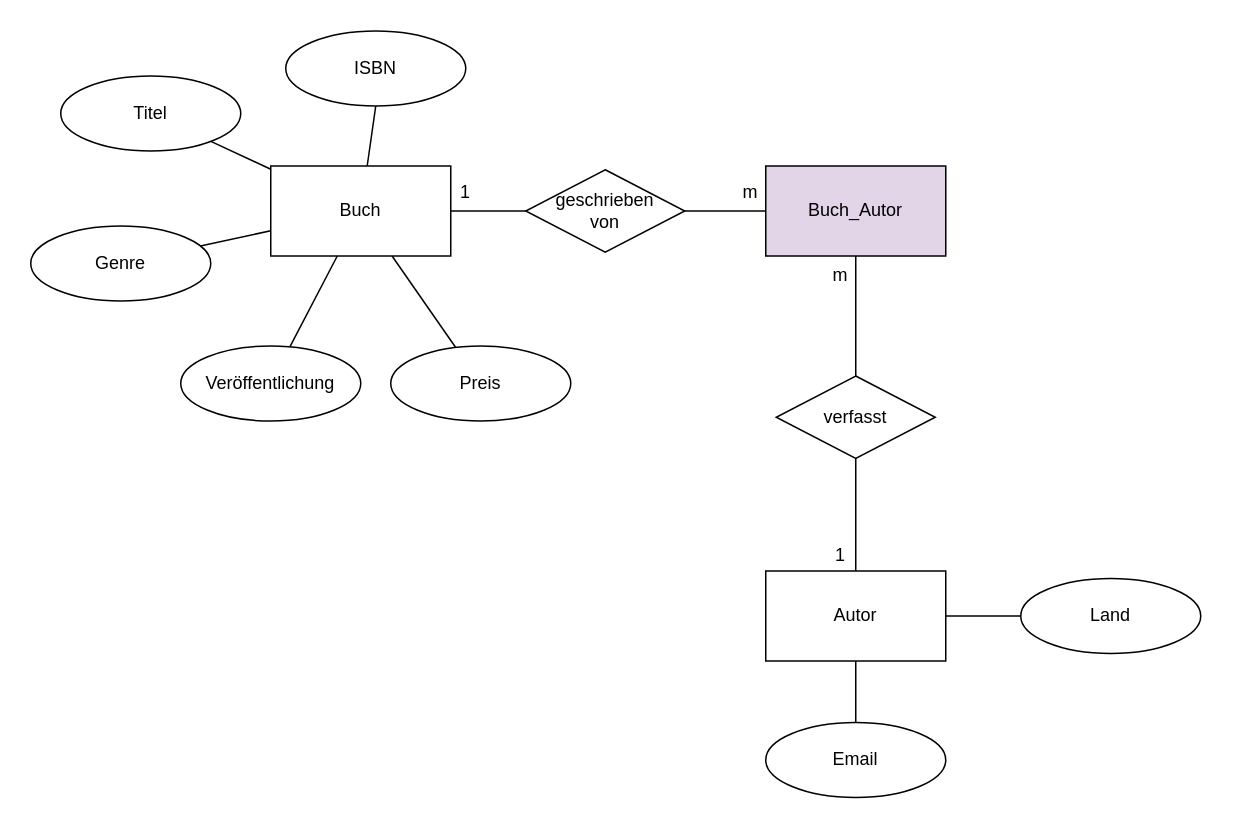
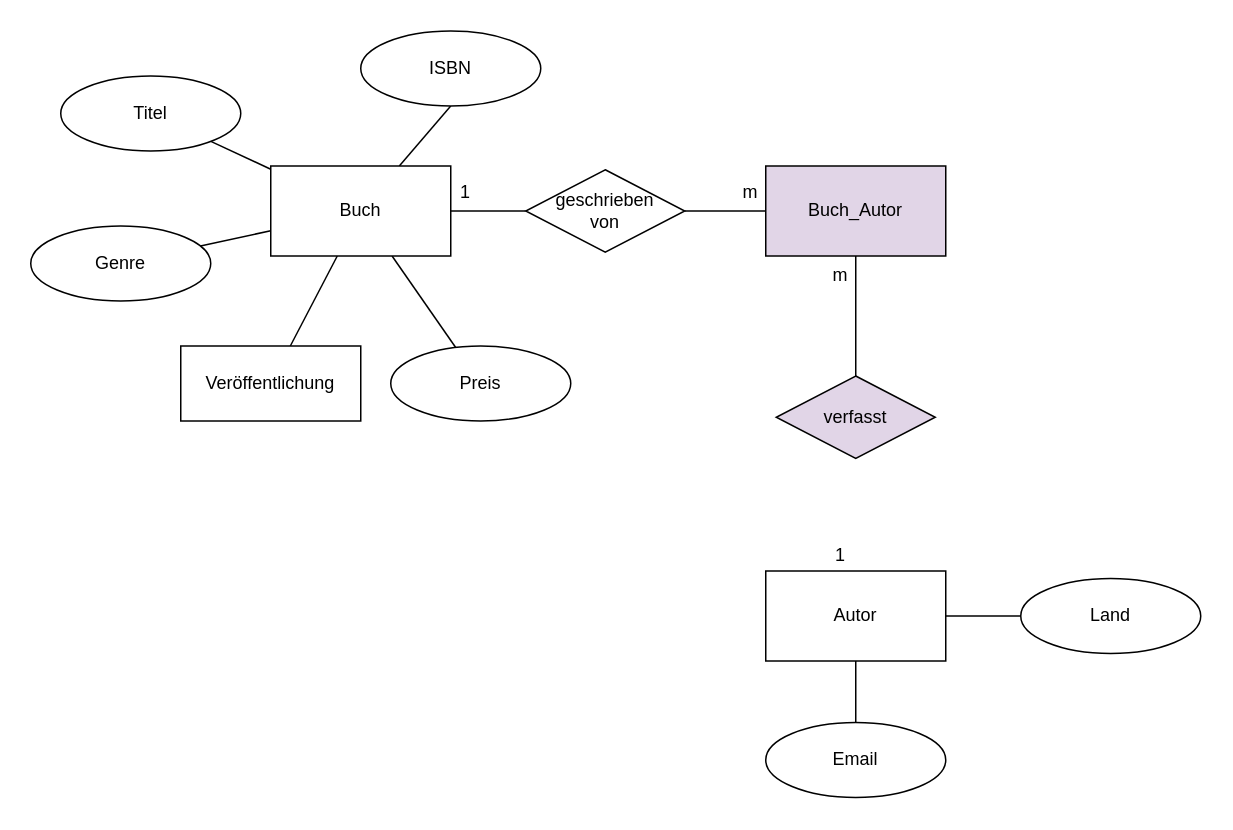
node "ISBN": moved (376, 68) -> (451, 68)
node "Veröffentlichung": shape ellipse -> rectangle
node "verfasst": fillcolor #ffffff -> #e1d5e7
edge "verfasst" -- "Autor": removed
